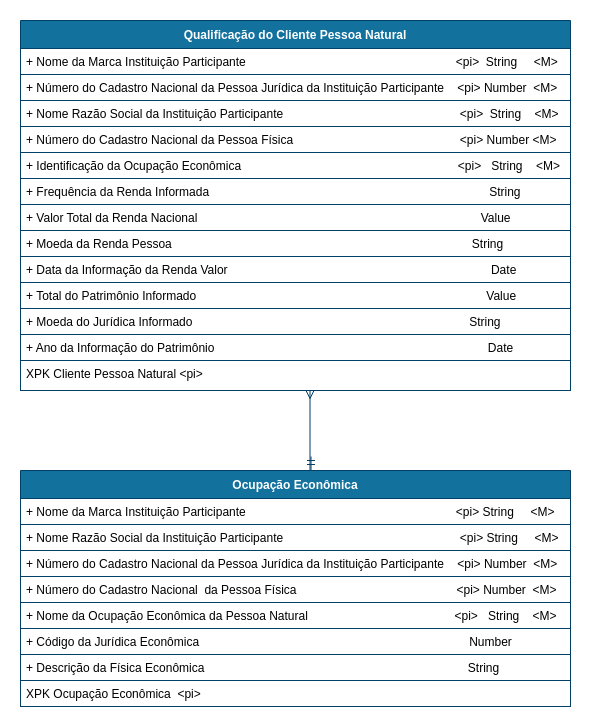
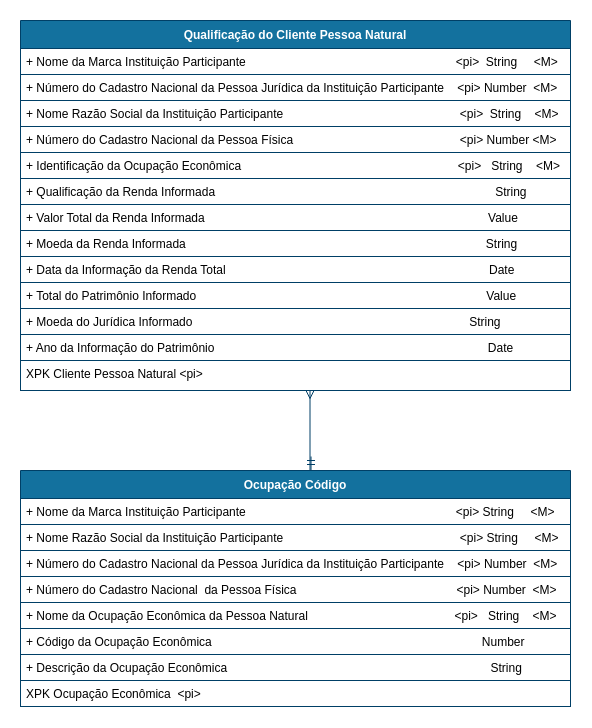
node "+ Frequência da Renda Informada String": label "+ Frequência da Renda Informada String" -> "+ Qualificação da Renda Informada String"
node "+ Valor Total da Renda Nacional Value": label "+ Valor Total da Renda Nacional Value" -> "+ Valor Total da Renda Informada Value"
node "+ Moeda da Renda Pessoa String": label "+ Moeda da Renda Pessoa String" -> "+ Moeda da Renda Informada String"
node "+ Data da Informação da Renda Valor Date": label "+ Data da Informação da Renda Valor Date" -> "+ Data da Informação da Renda Total Date"
node "Ocupação Econômica": label "Ocupação Econômica" -> "Ocupação Código"
node "+ Código da Jurídica Econômica Number": label "+ Código da Jurídica Econômica Number" -> "+ Código da Ocupação Econômica Number"
node "+ Descrição da Física Econômica String": label "+ Descrição da Física Econômica String" -> "+ Descrição da Ocupação Econômica String"
